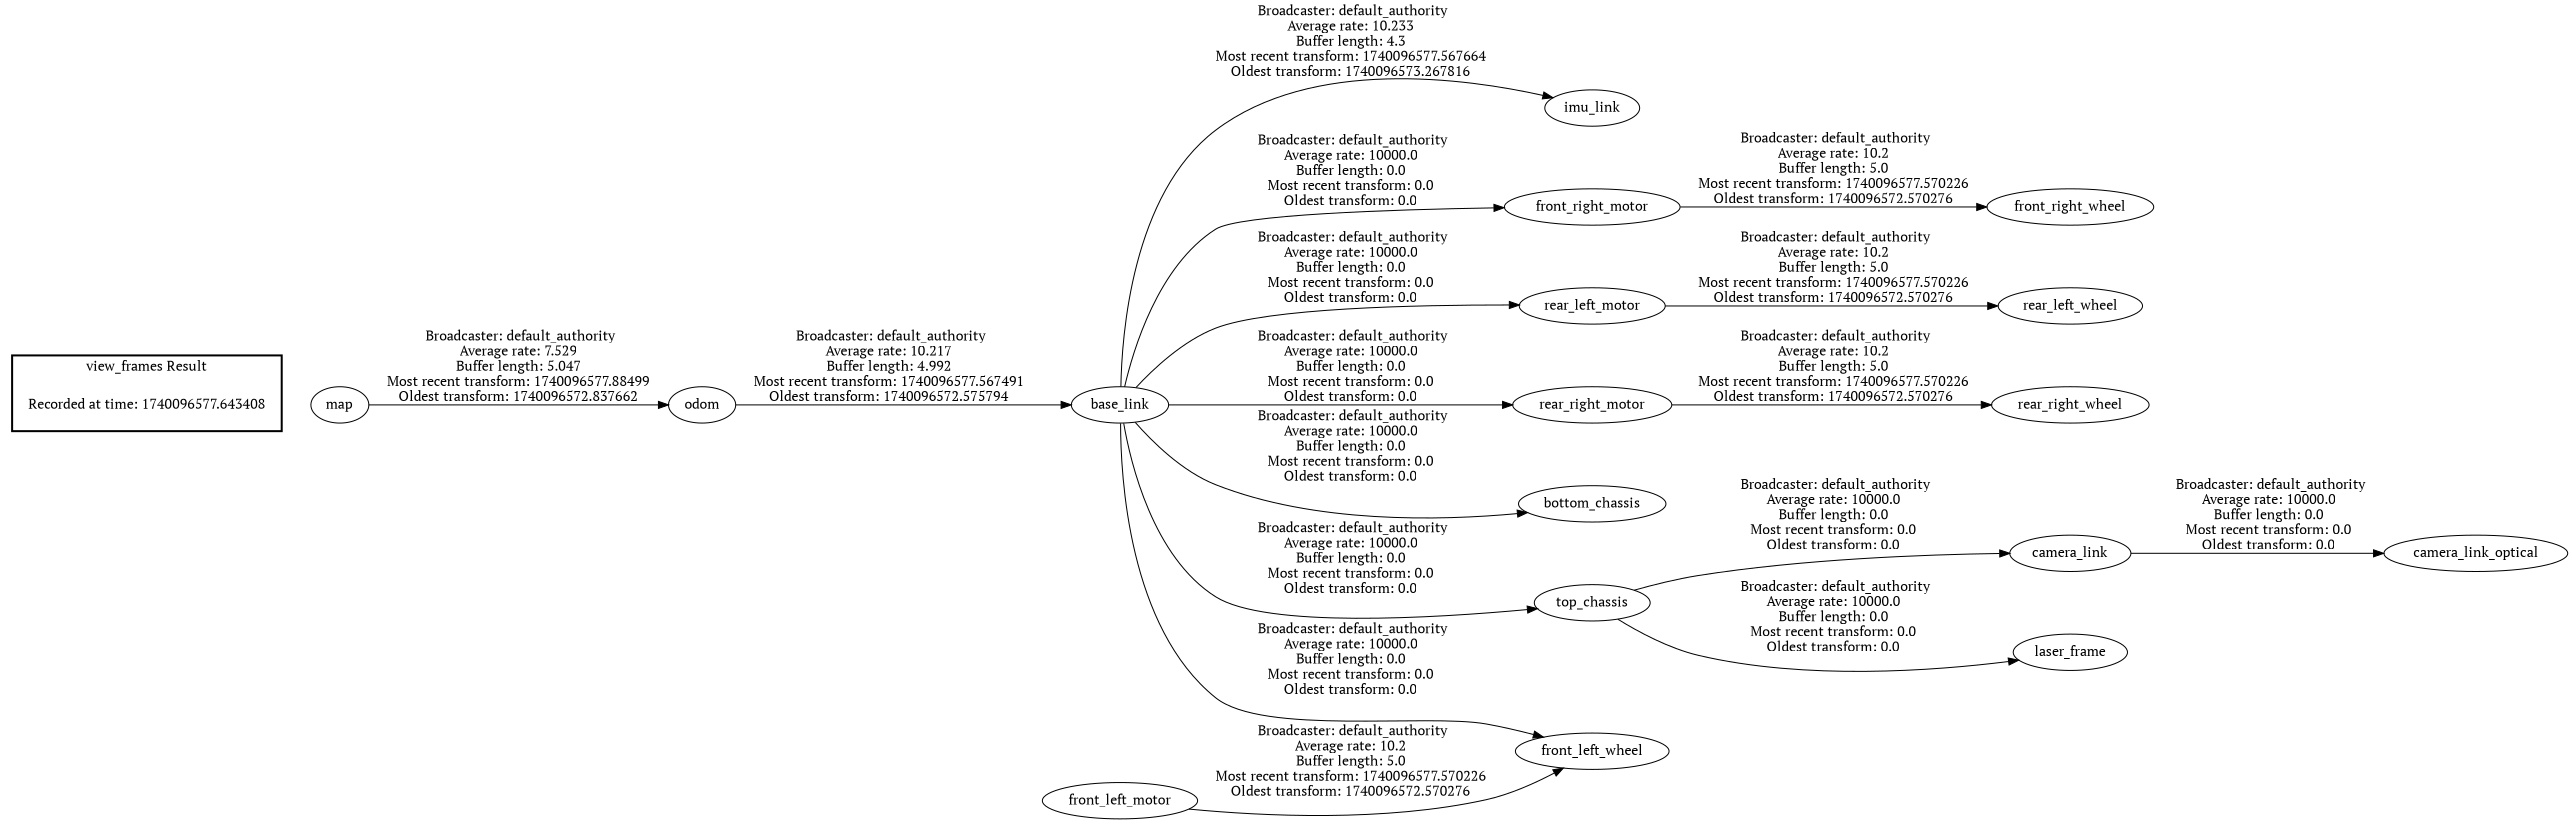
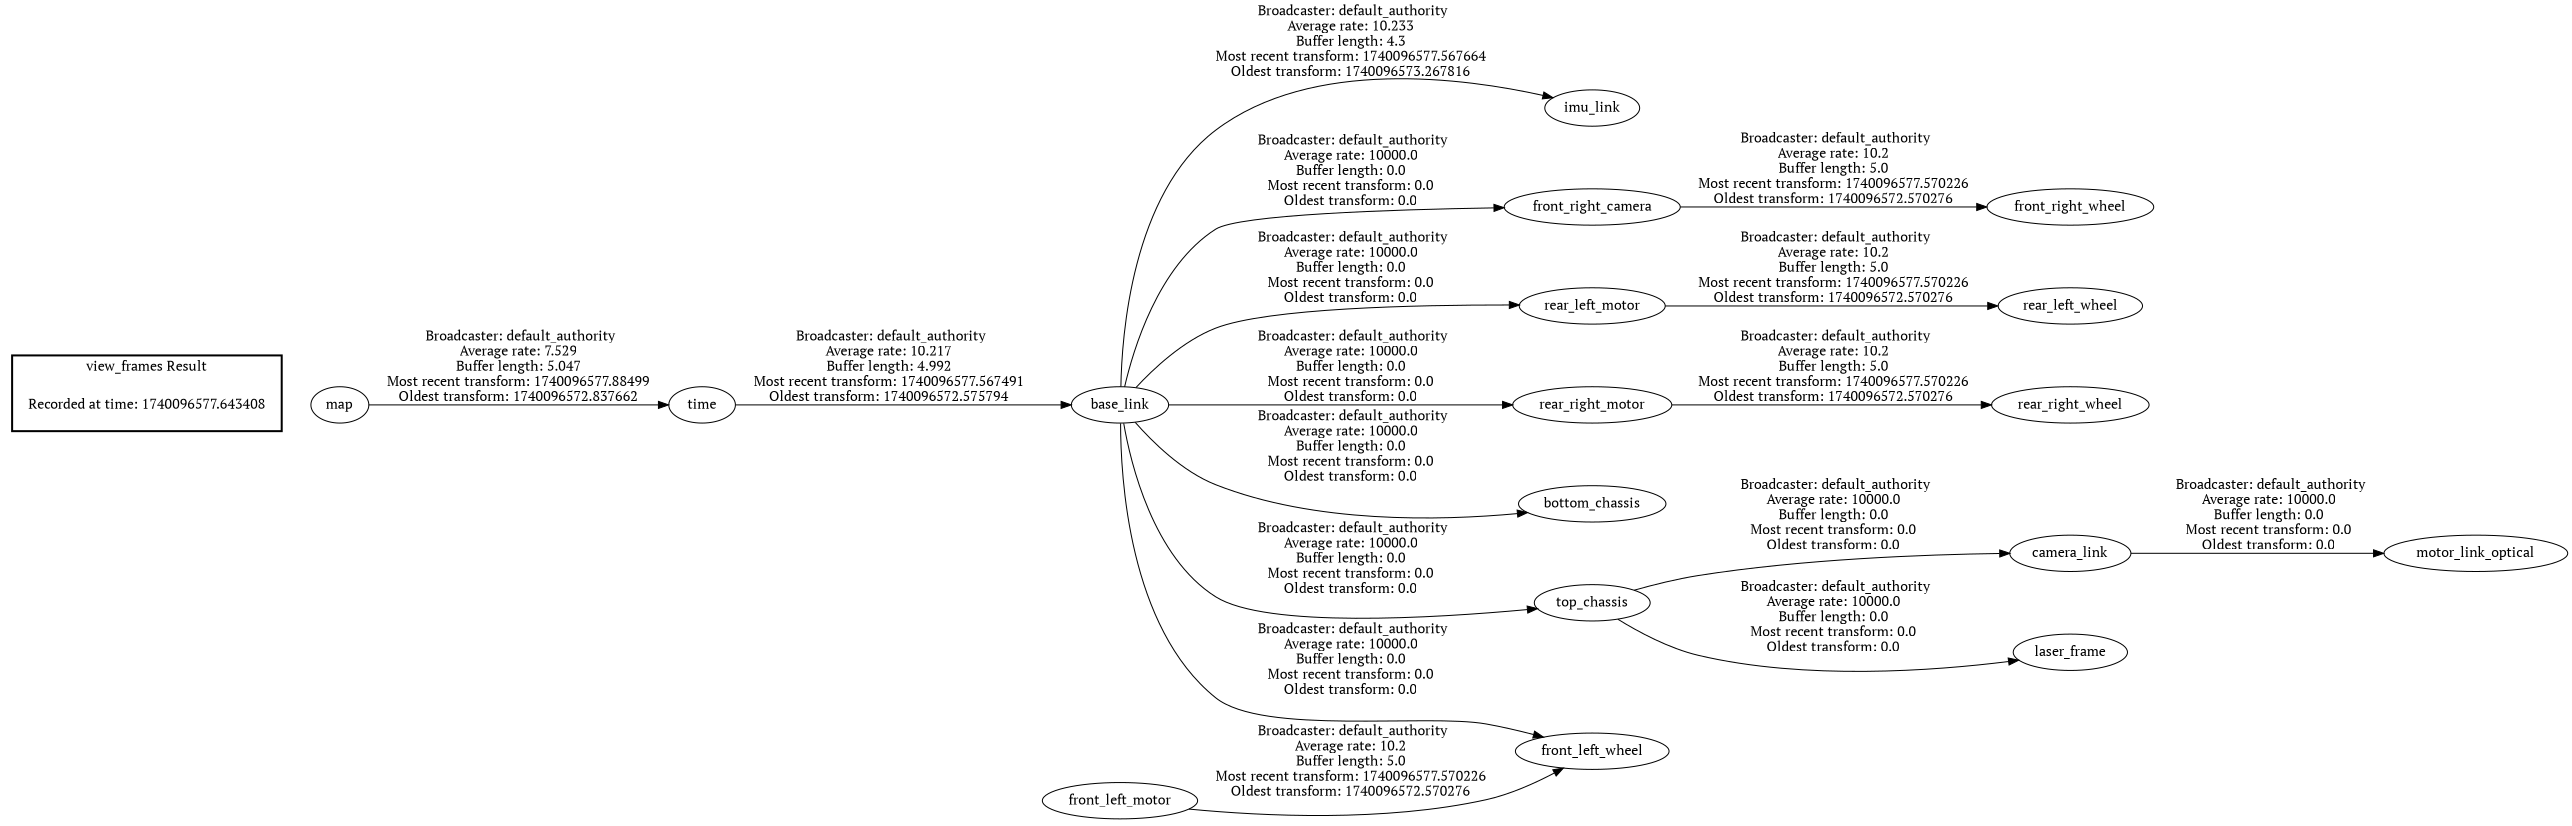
node "front_right_motor": label "front_right_motor" -> "front_right_camera"
node "odom": label "odom" -> "time"
node "camera_link_optical": label "camera_link_optical" -> "motor_link_optical"
